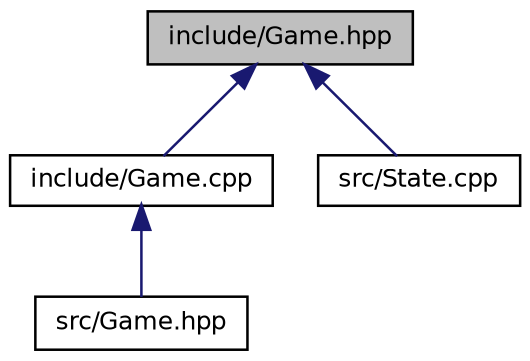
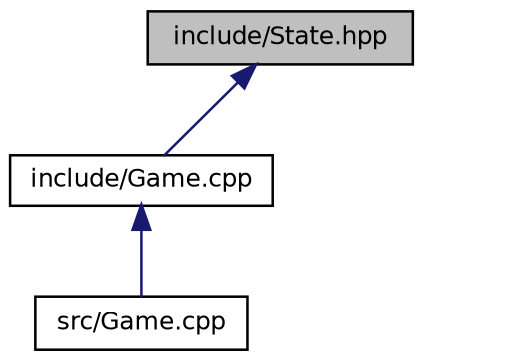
node "include/Game.hpp": label "include/Game.hpp" -> "include/State.hpp"
node "src/State.cpp": removed
node "src/Game.hpp": label "src/Game.hpp" -> "src/Game.cpp"
